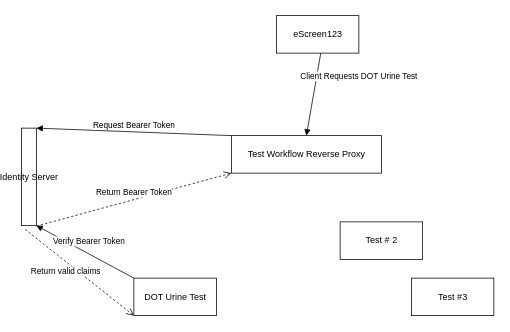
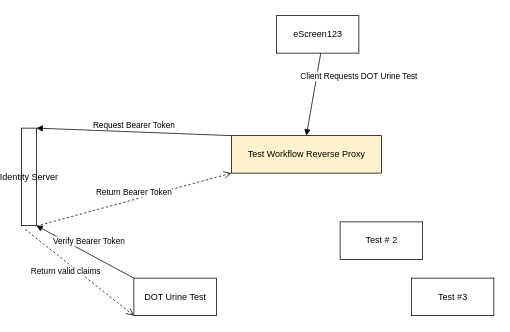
node "Test Workflow Reverse Proxy": fillcolor #ffffff -> #fff2cc
